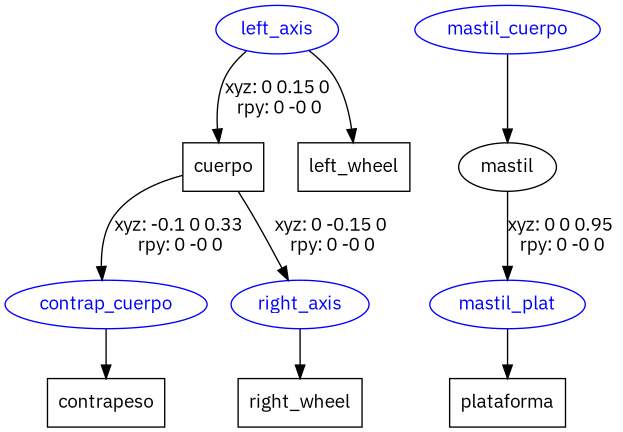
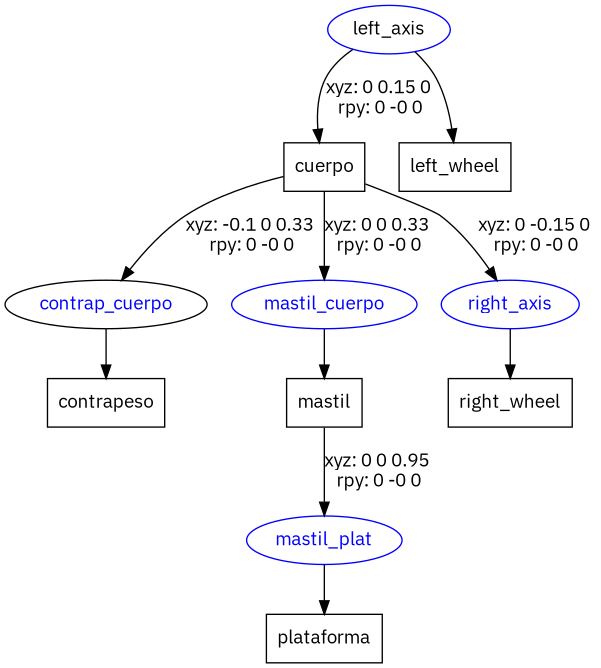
node "left_axis": fontcolor blue -> black
node "mastil": shape ellipse -> box
edge "cuerpo" -> "mastil_cuerpo": added, label "xyz: 0 0 0.33 rpy: 0 -0 0"
node "contrap_cuerpo": color blue -> black
